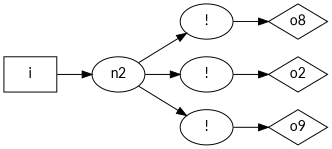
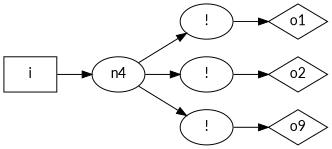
node "o8": label "o8" -> "o1"
node "n2": label "n2" -> "n4"
